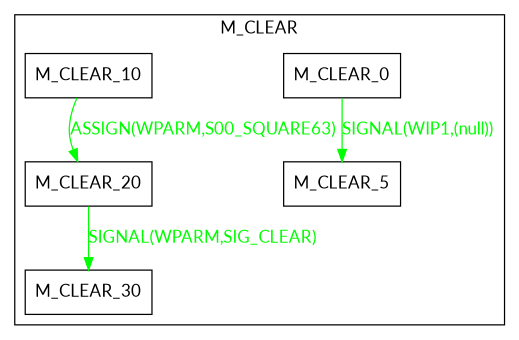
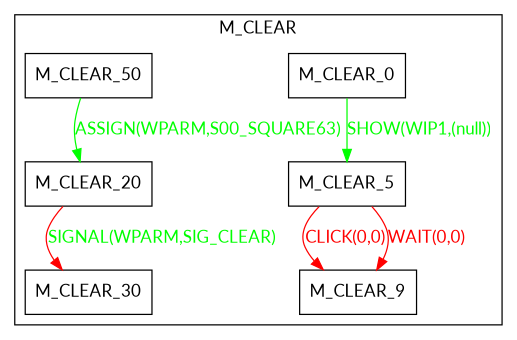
node "M_CLEAR_10": label "M_CLEAR_10" -> "M_CLEAR_50"
edge "M_CLEAR_0" -> "M_CLEAR_5": label "SIGNAL(WIP1,(null))" -> "SHOW(WIP1,(null))"
edge "M_CLEAR_20" -> "M_CLEAR_30": color green -> red
node "M_CLEAR_9": added
